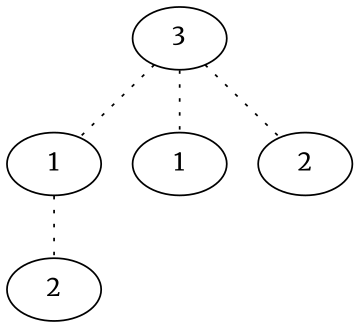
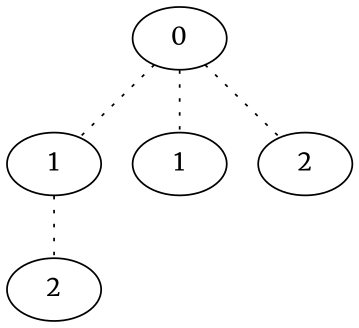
node "3": label "3" -> "0"
